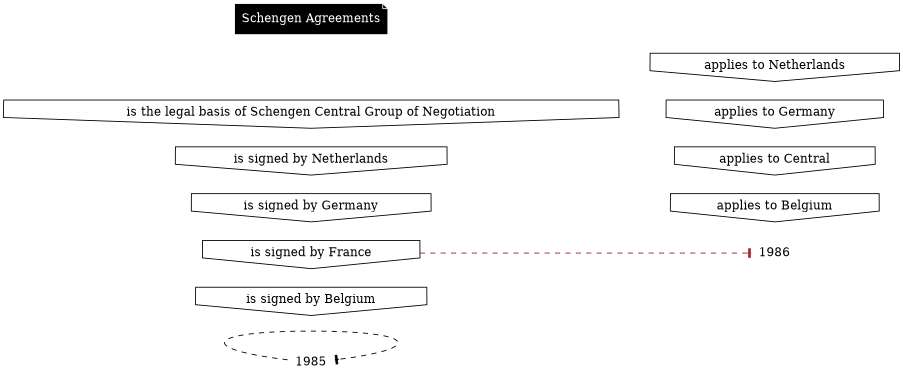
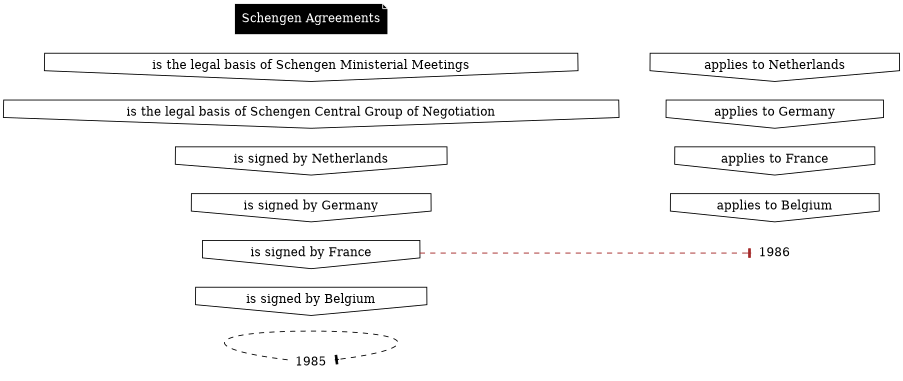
node "is the legal basis of Schengen Ministerial Meetings": added
node "applies to Central": label "applies to Central" -> "applies to France"
